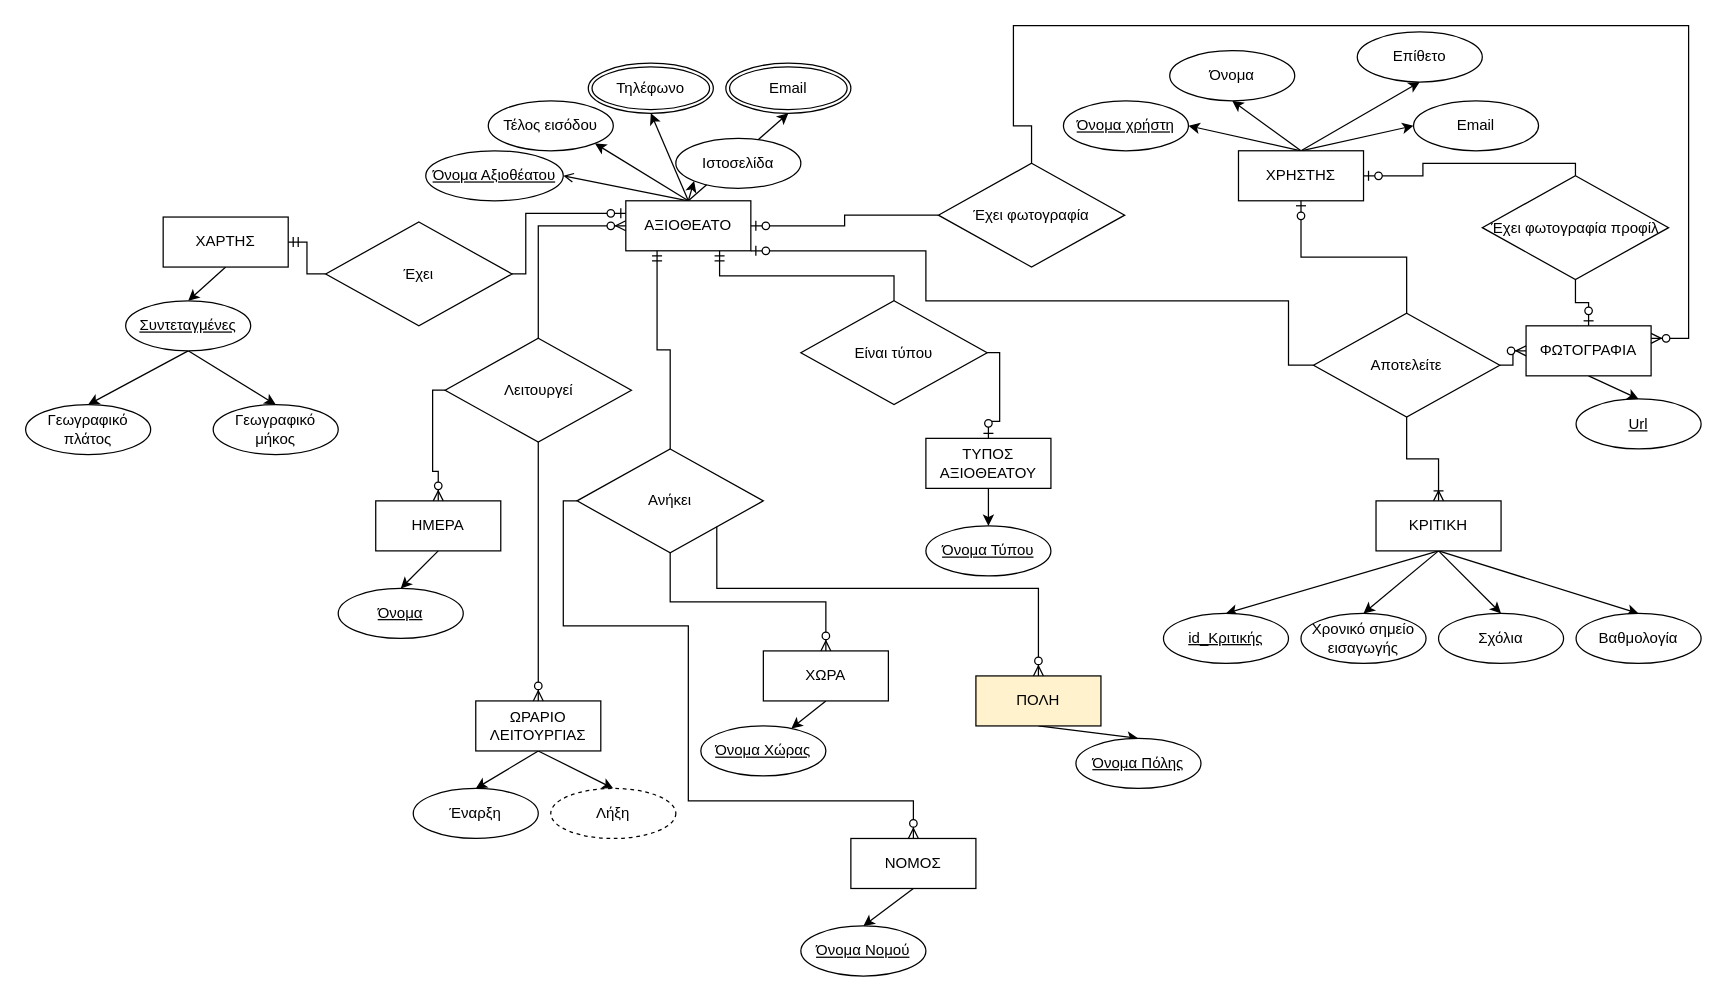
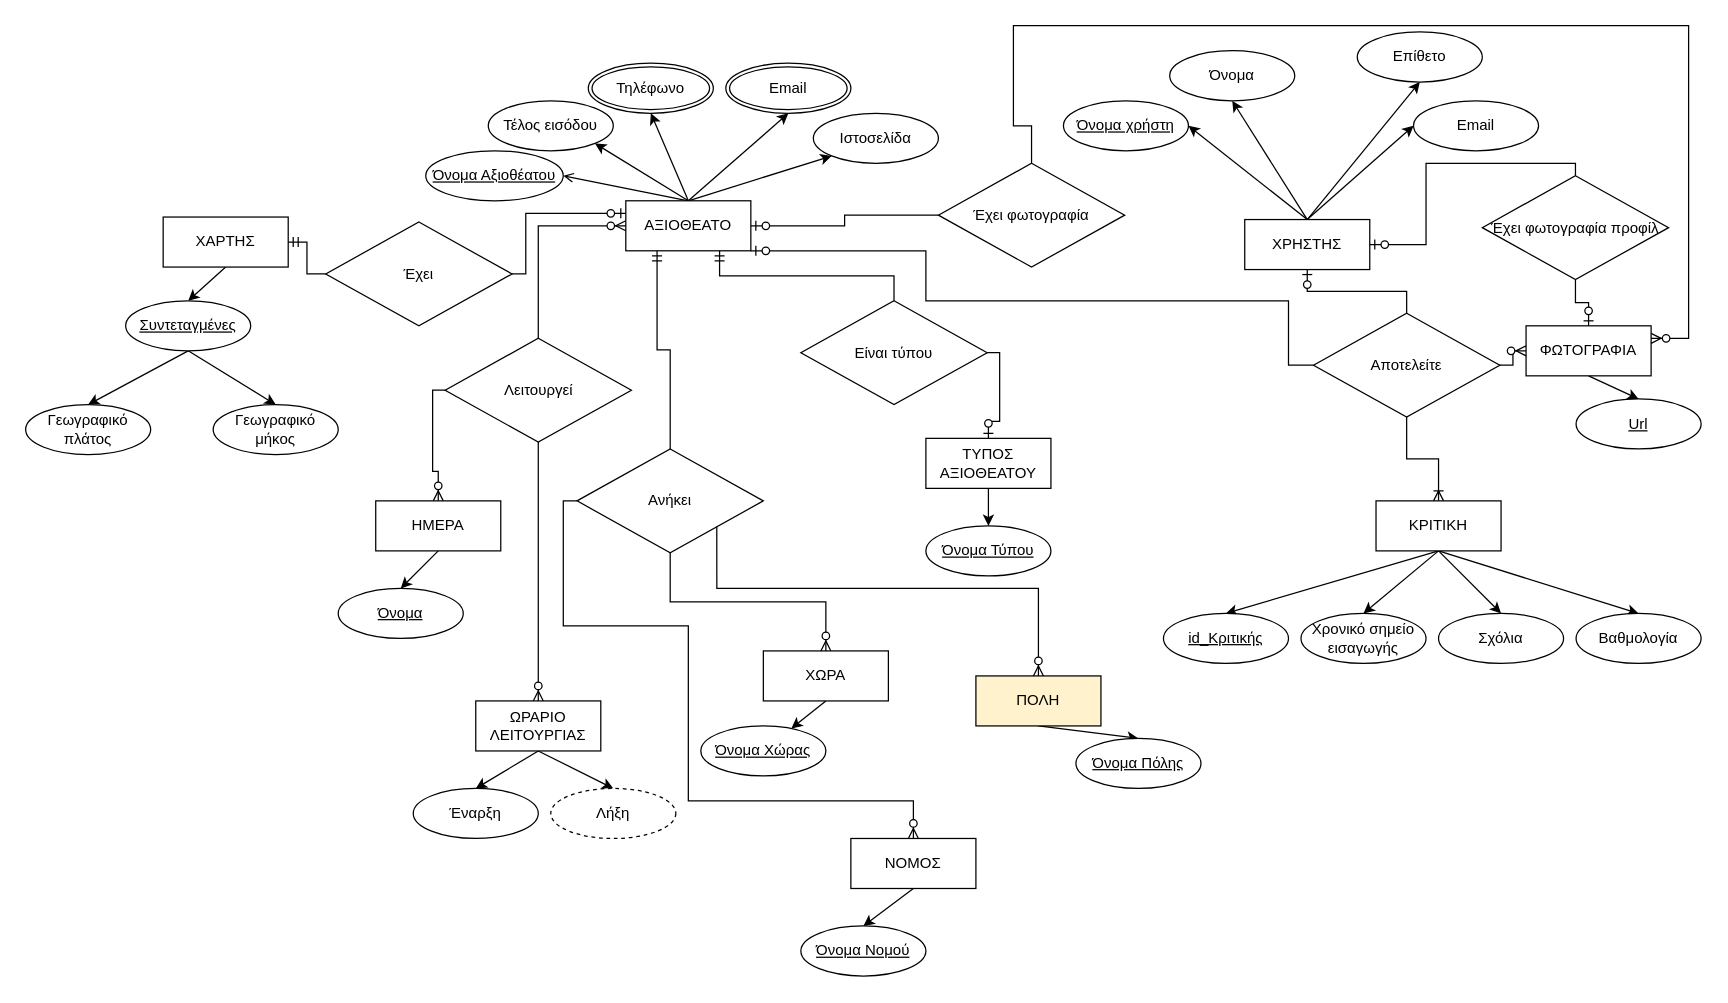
node "Ιστοσελίδα": moved (738, 163) -> (876, 138)
node "ΧΡΗΣΤΗΣ": moved (1301, 176) -> (1307, 244)
